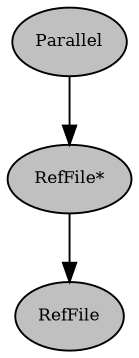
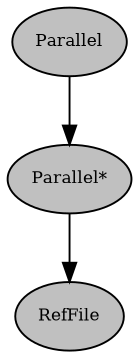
node "RefFile*": label "RefFile*" -> "Parallel*"
